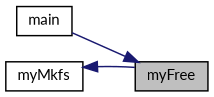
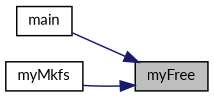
edge "myFree" -> "myMkfs": reversed
